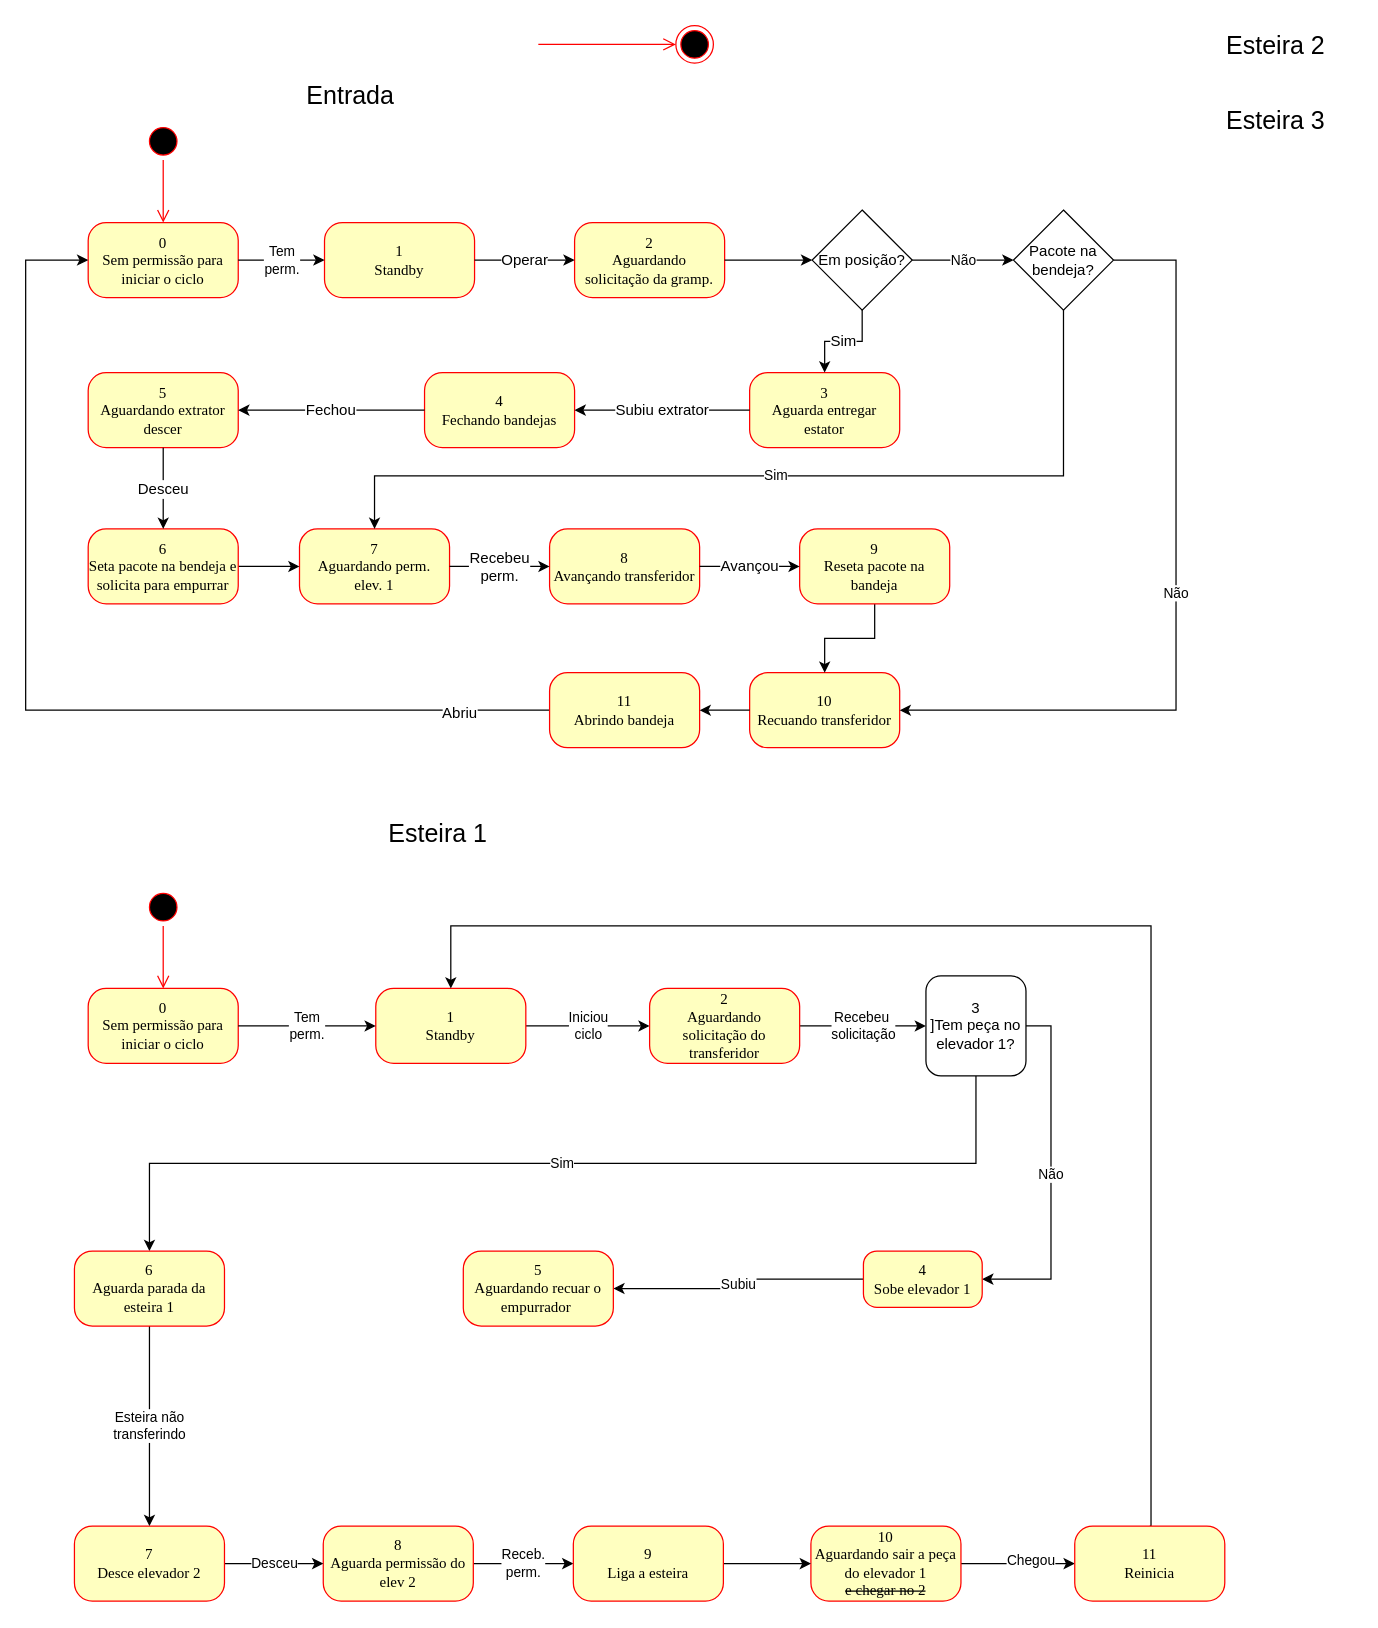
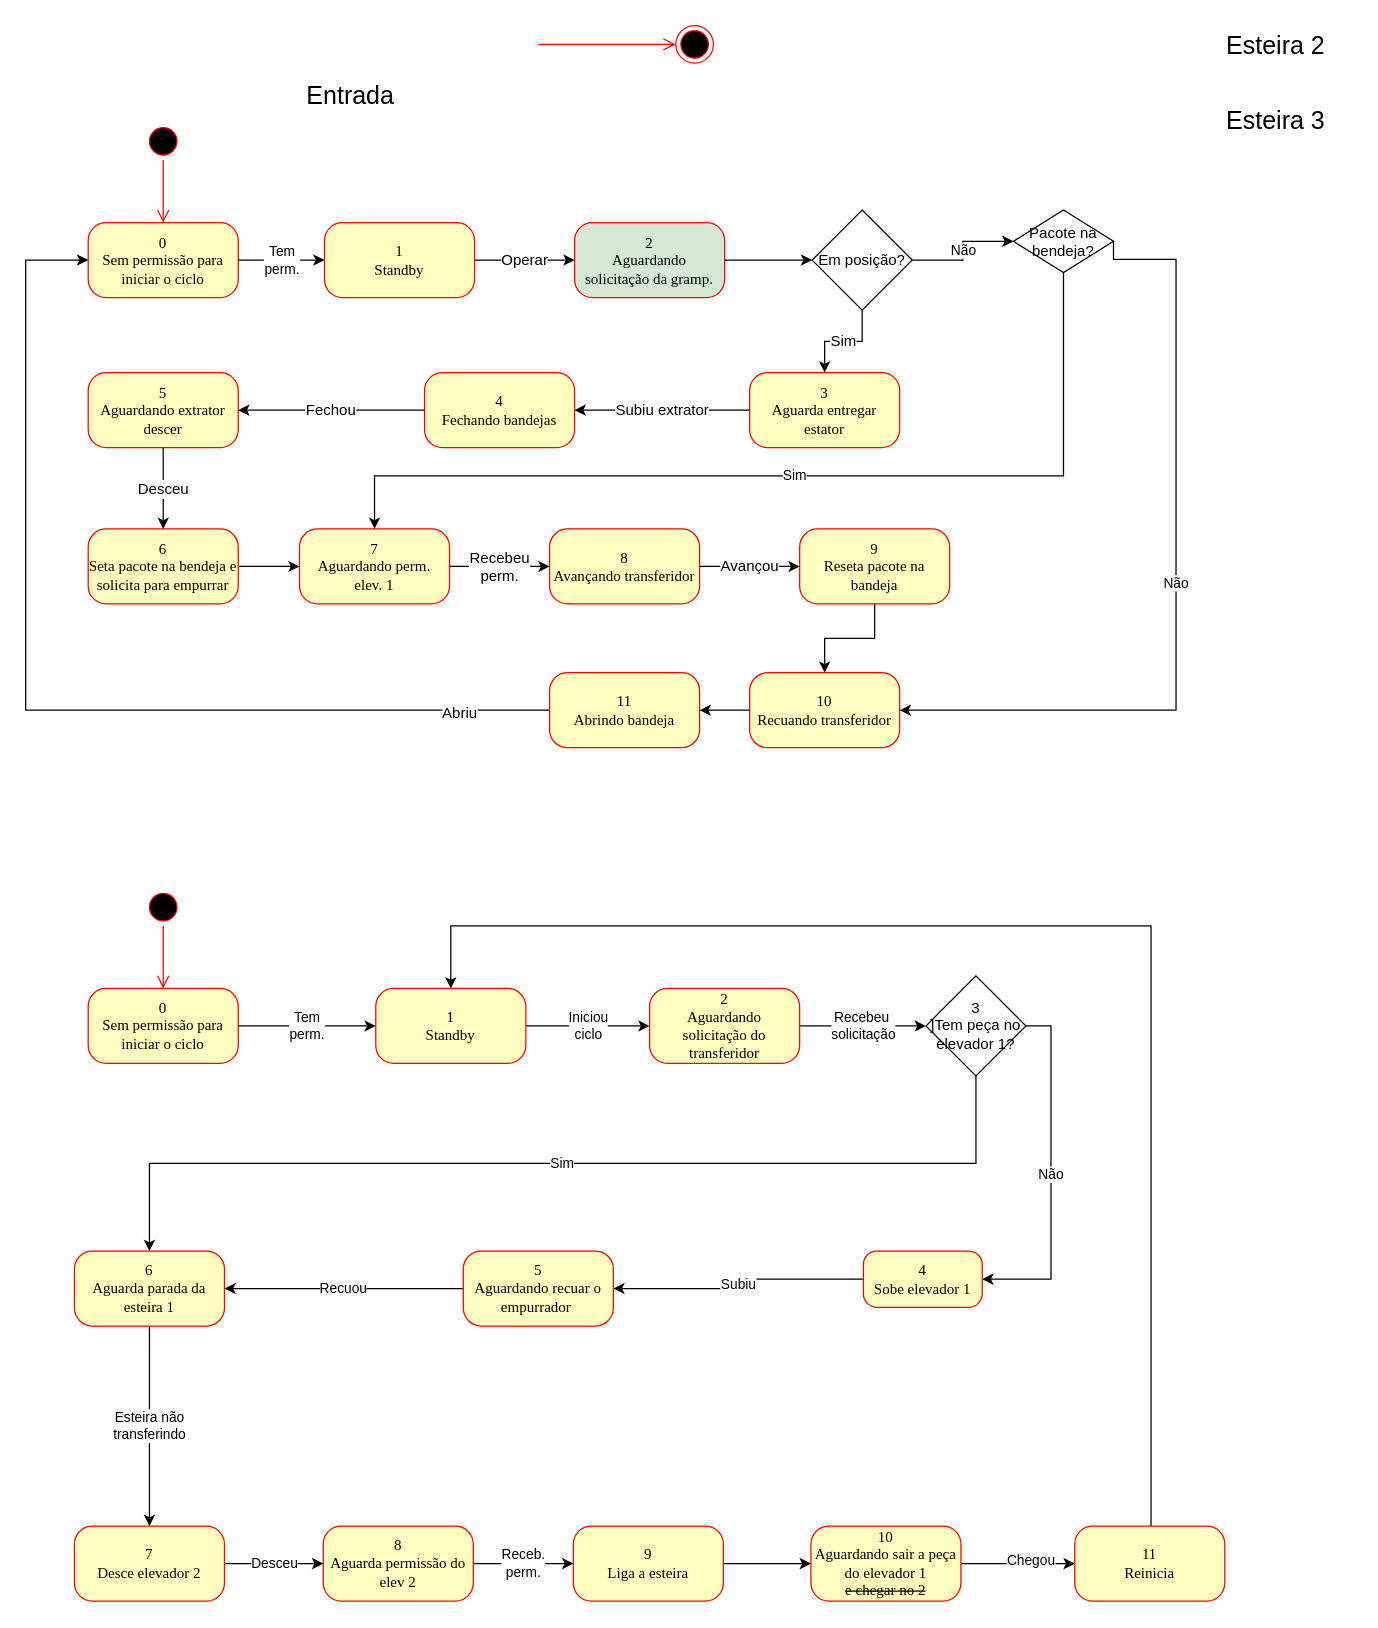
node "2 Aguardando solicitação da gramp.": fillcolor #ffffc0 -> #d5e8d4
node "Pacote na bendeja?": size 100x100 -> 100x63
node "Esteira 1": removed
node "3 ]Tem peça no elevador 1?": shape rounded rectangle -> diamond
edge "5 Aguardando recuar o empurrador" -> "6 Aguarda parada da esteira 1": added, label "Recuou"
